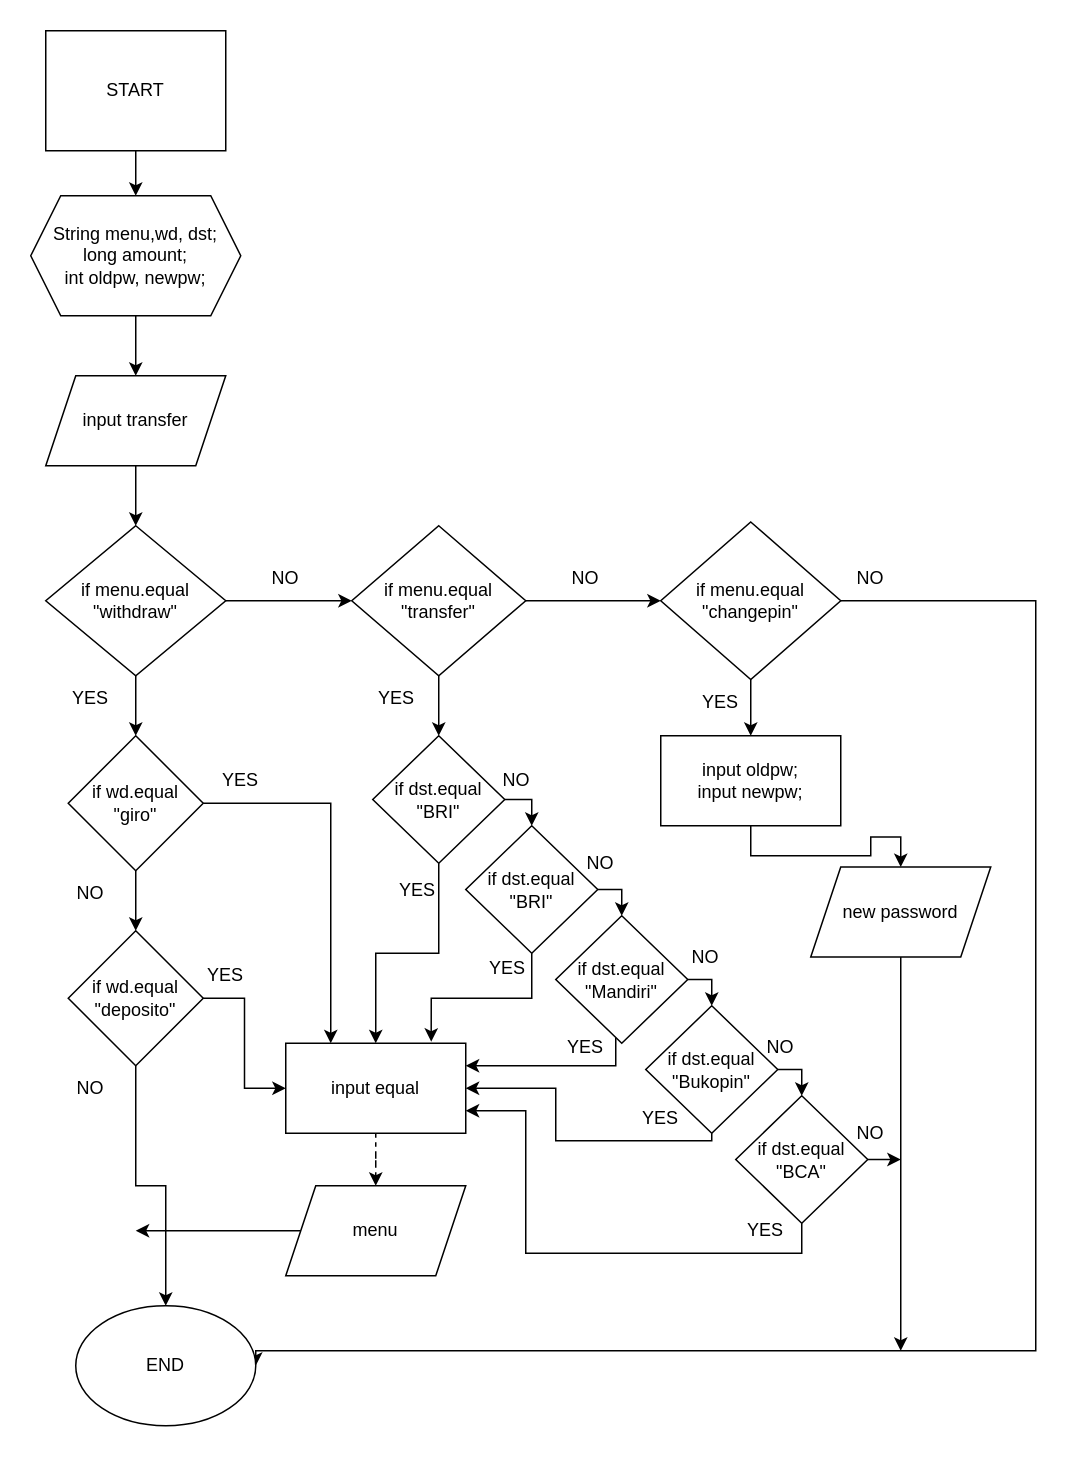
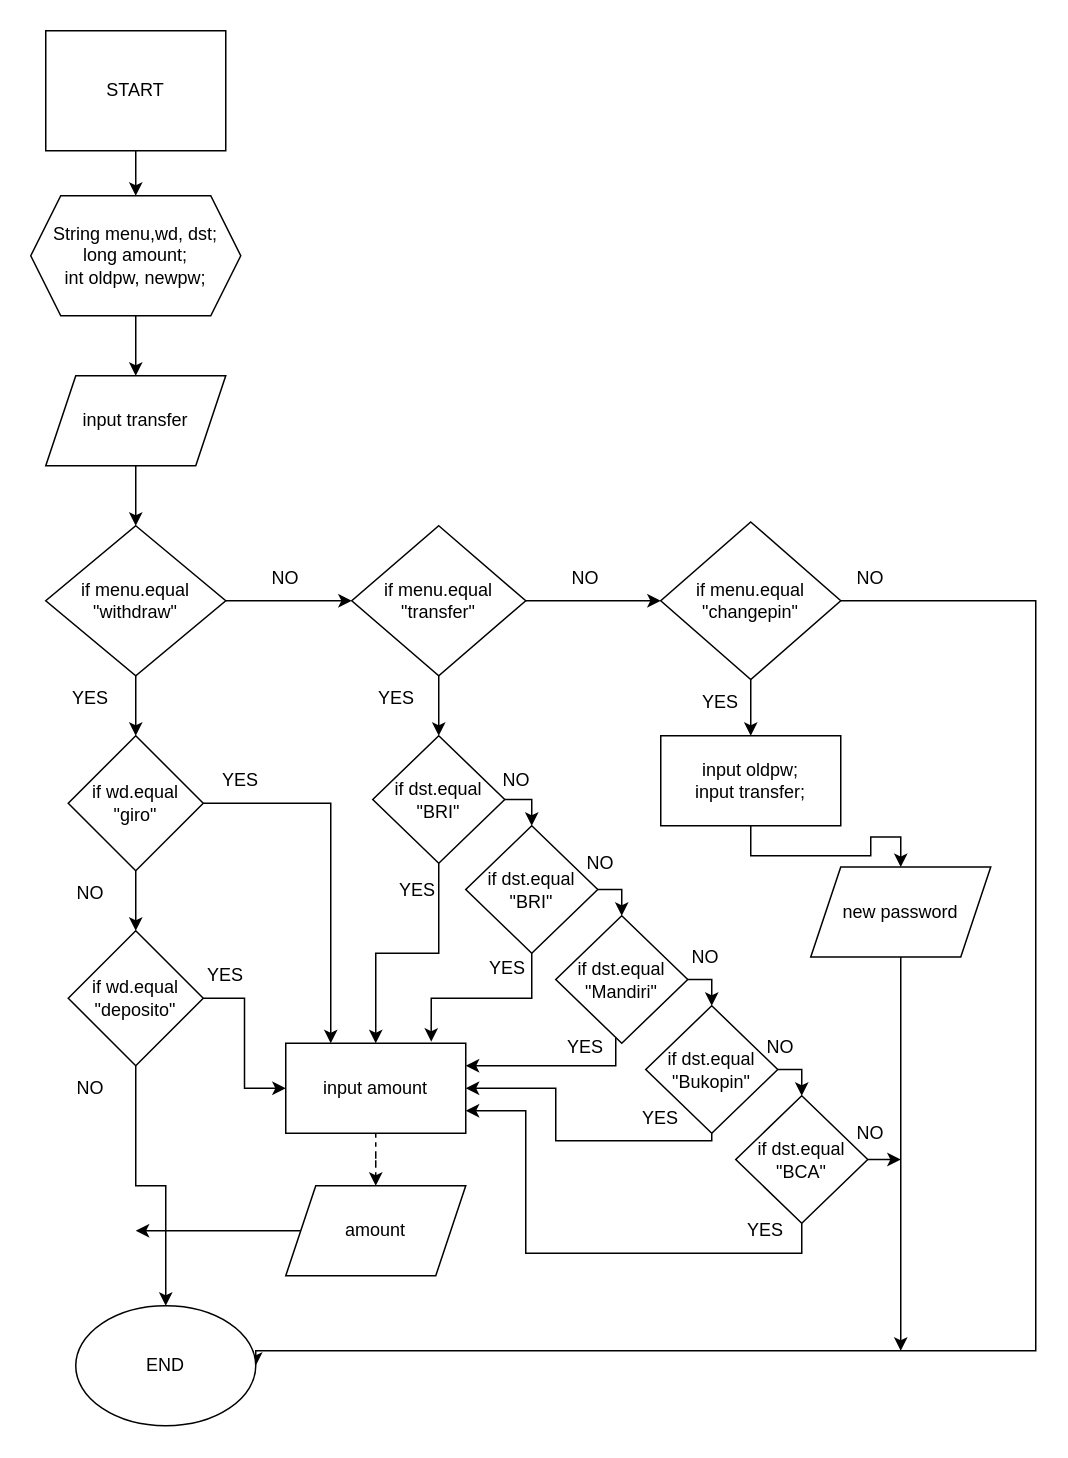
node "input oldpw; input newpw;": label "input oldpw; input newpw;" -> "input oldpw; input transfer;"
node "input equal": label "input equal" -> "input amount"
node "menu": label "menu" -> "amount"
